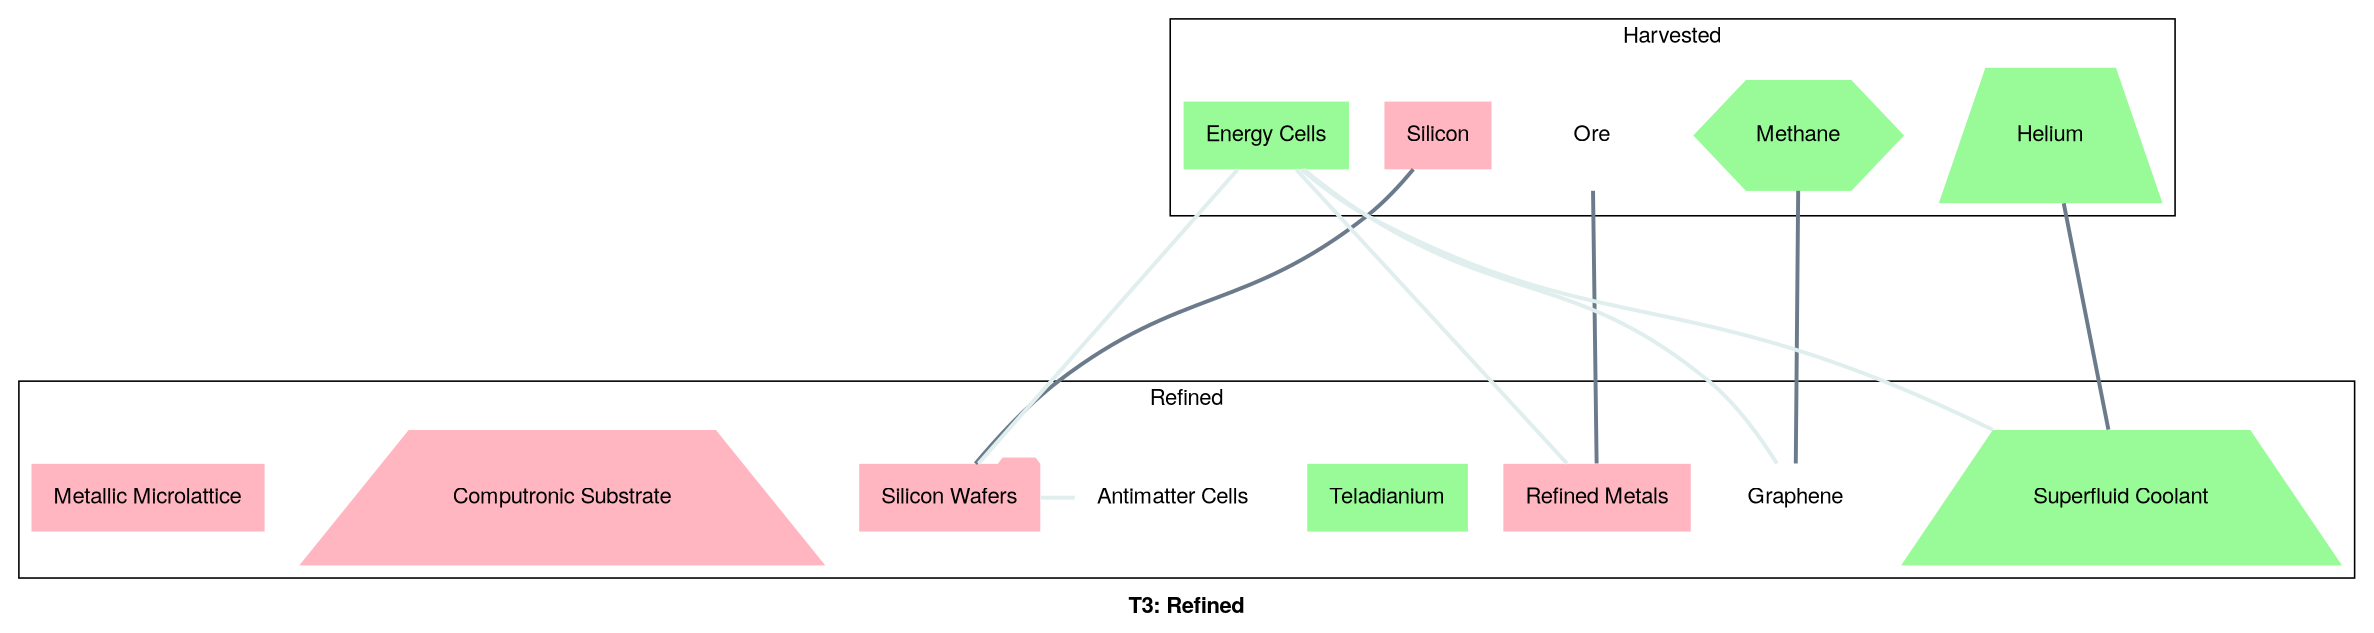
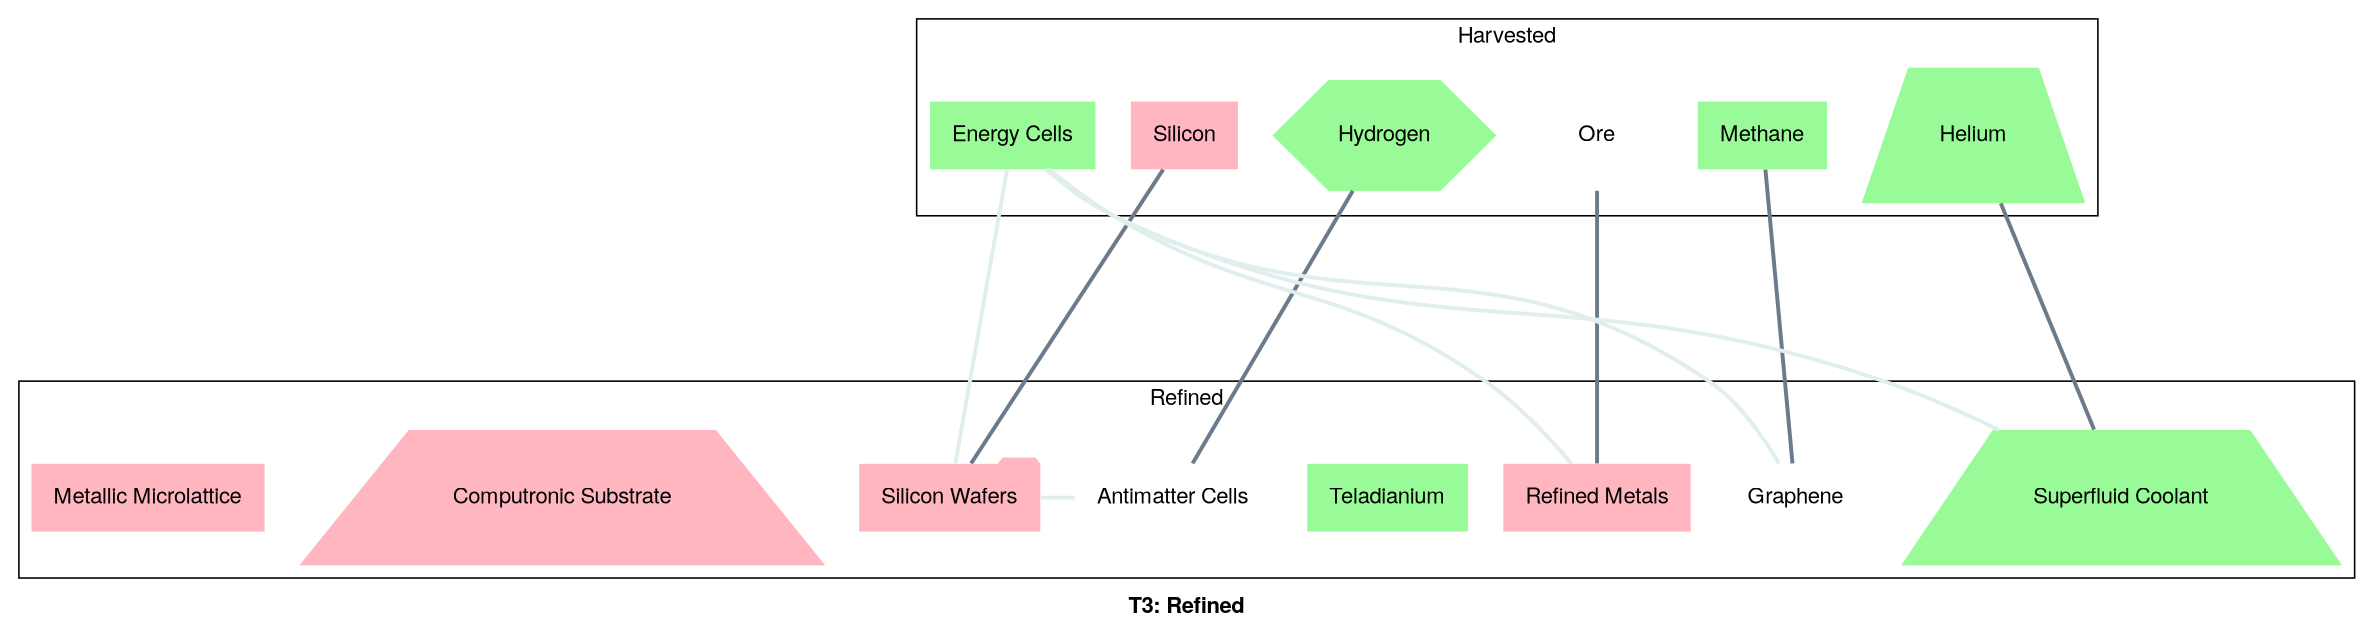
node "Hydrogen": added
node "Methane": shape hexagon -> box
